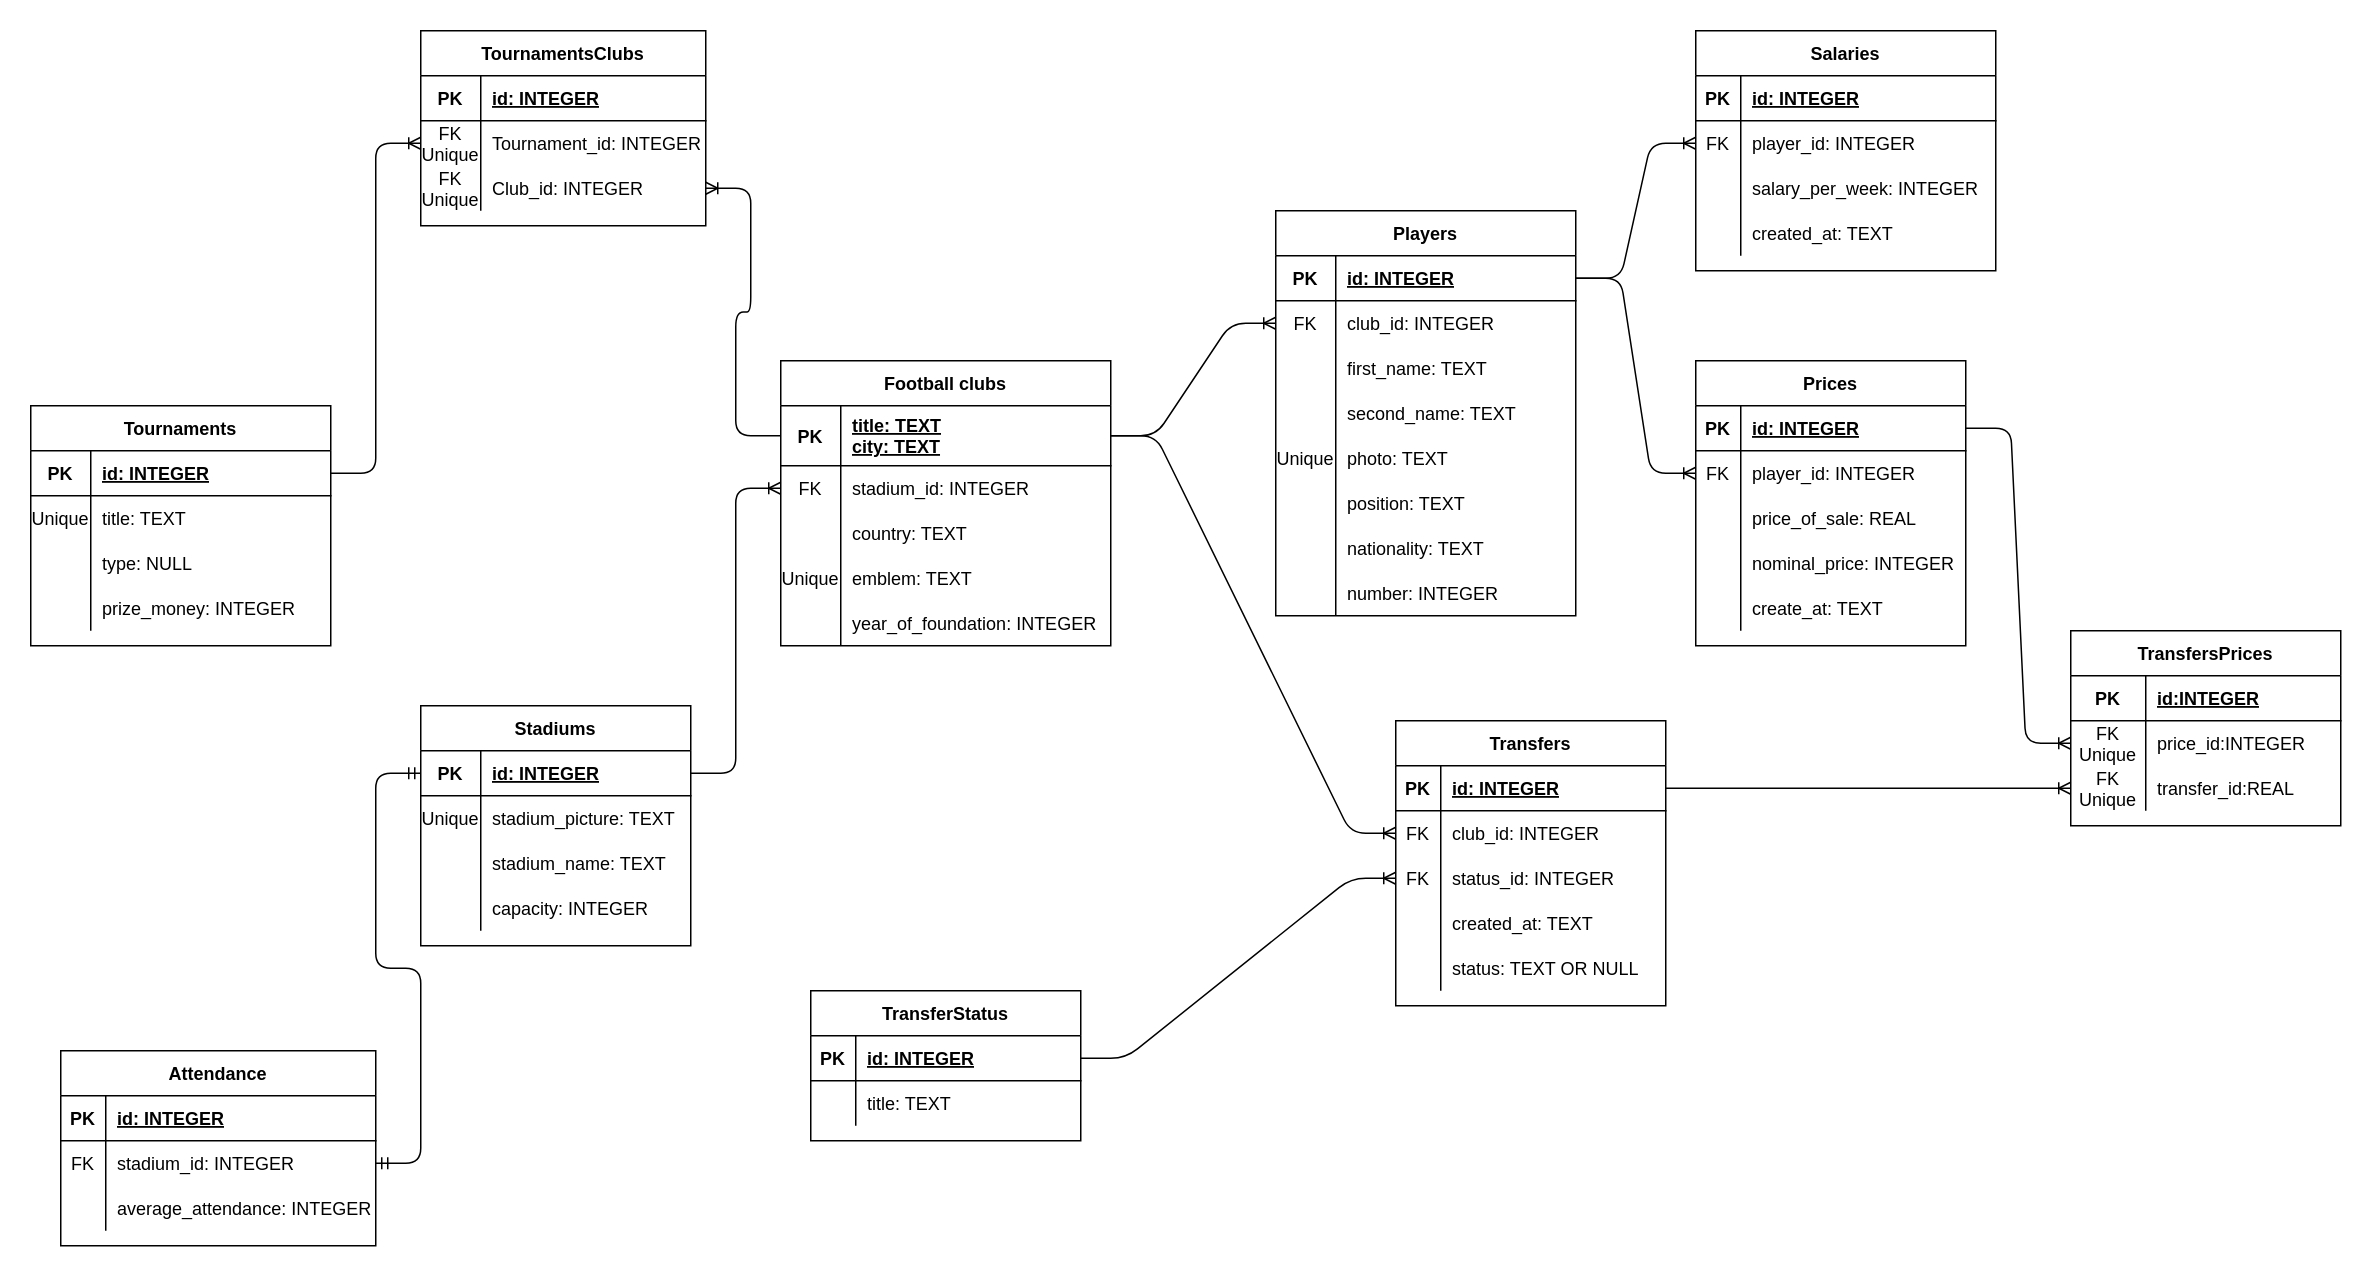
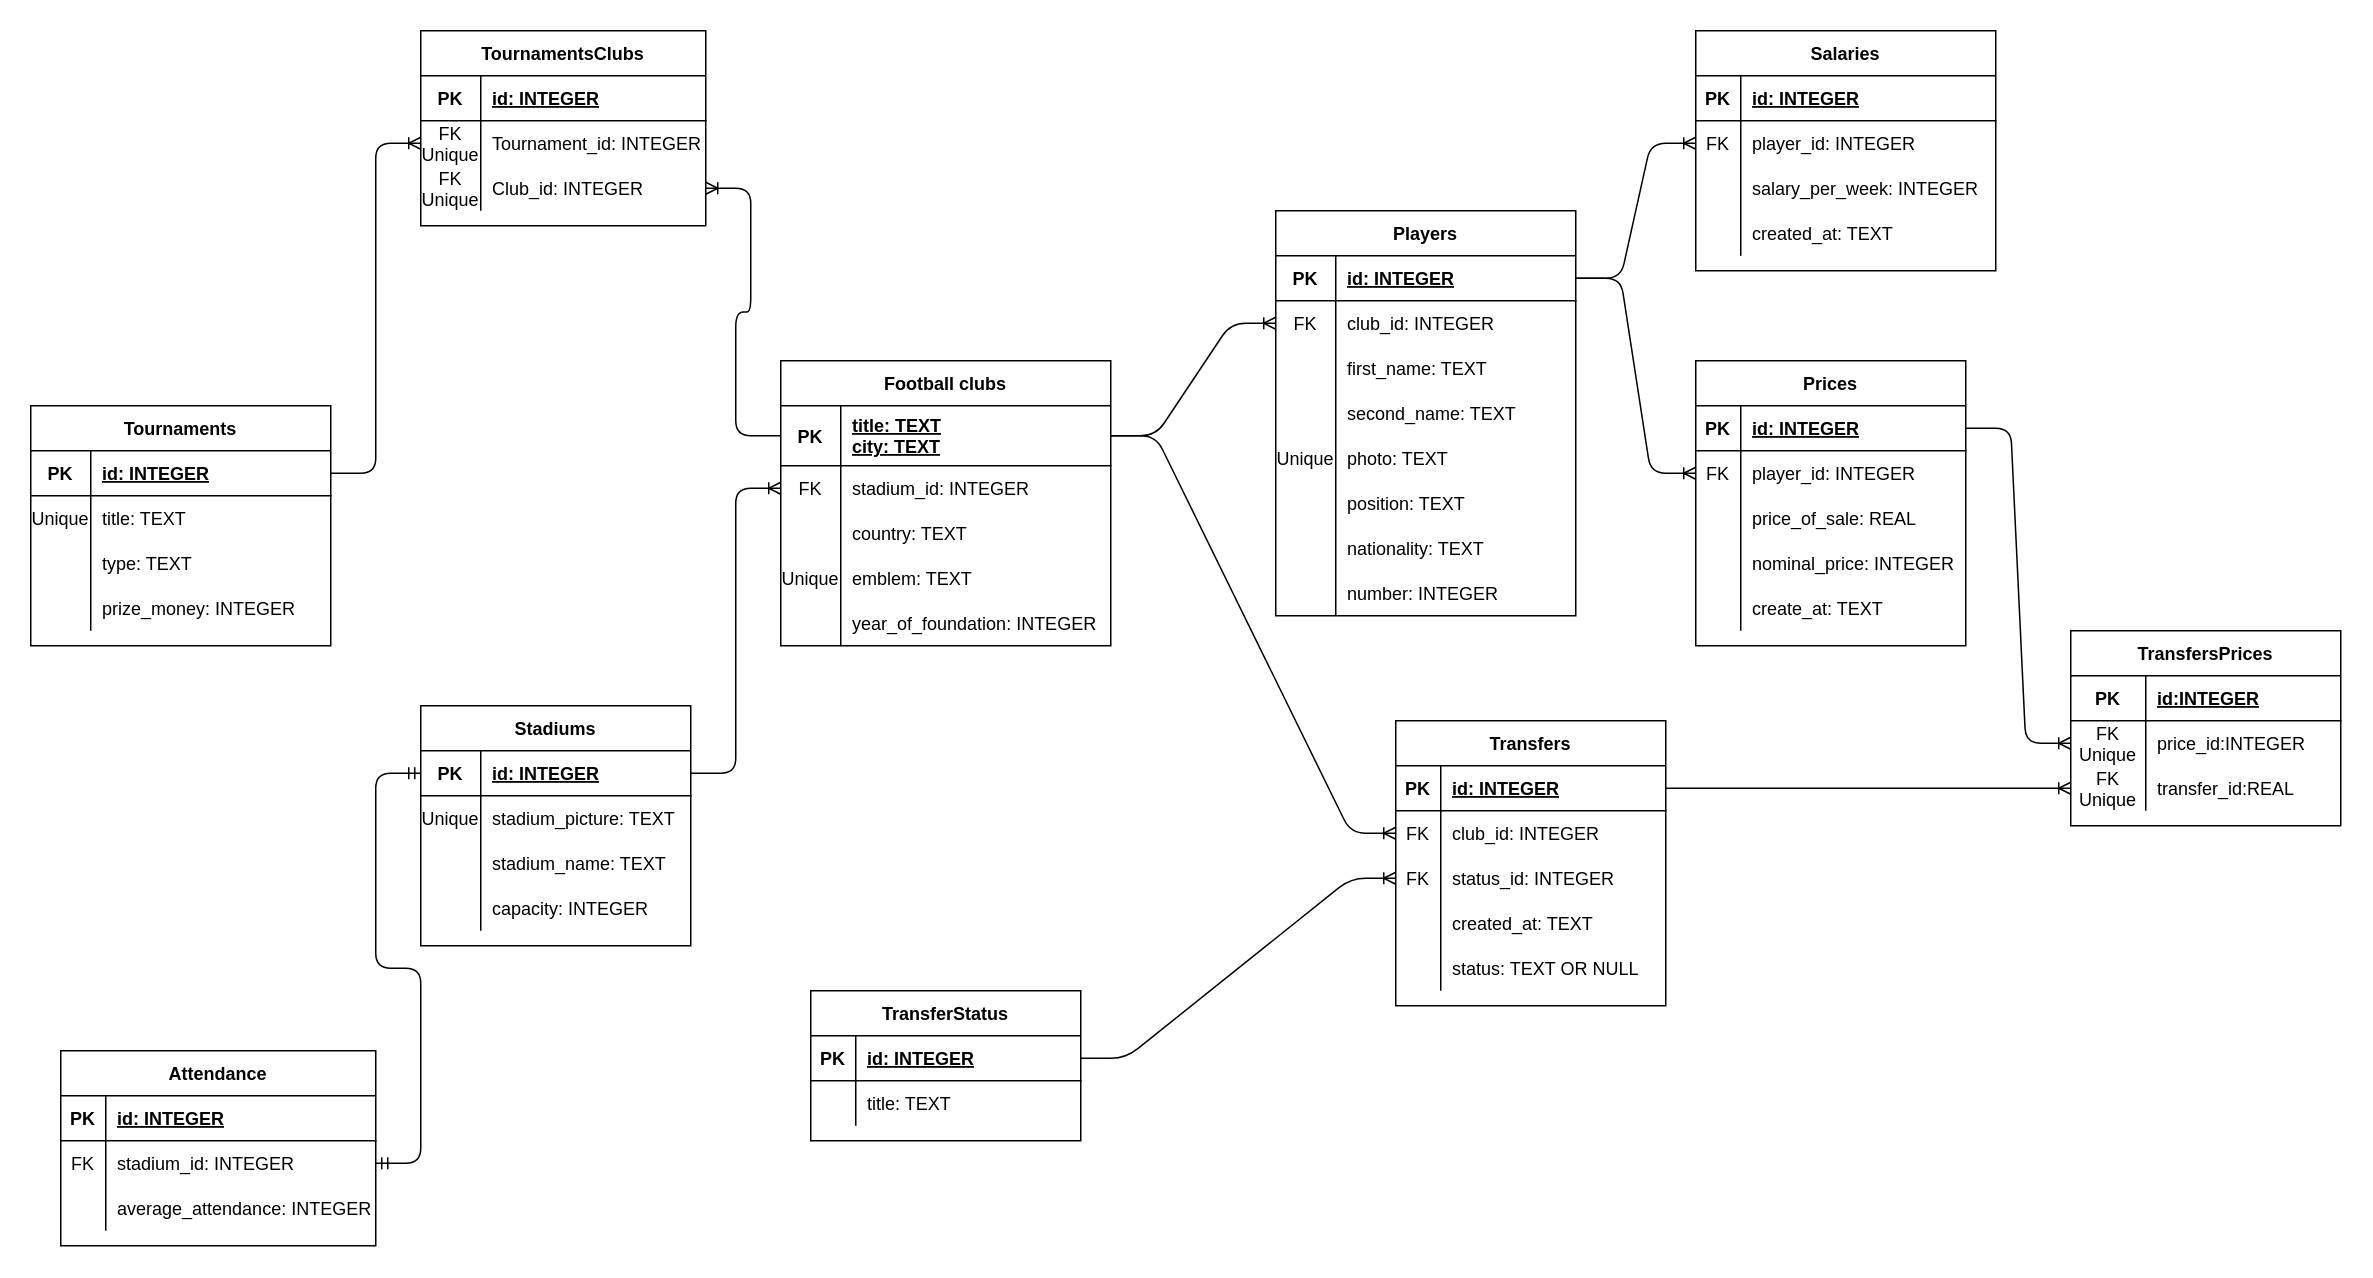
node "type: NULL": label "type: NULL" -> "type: TEXT"
